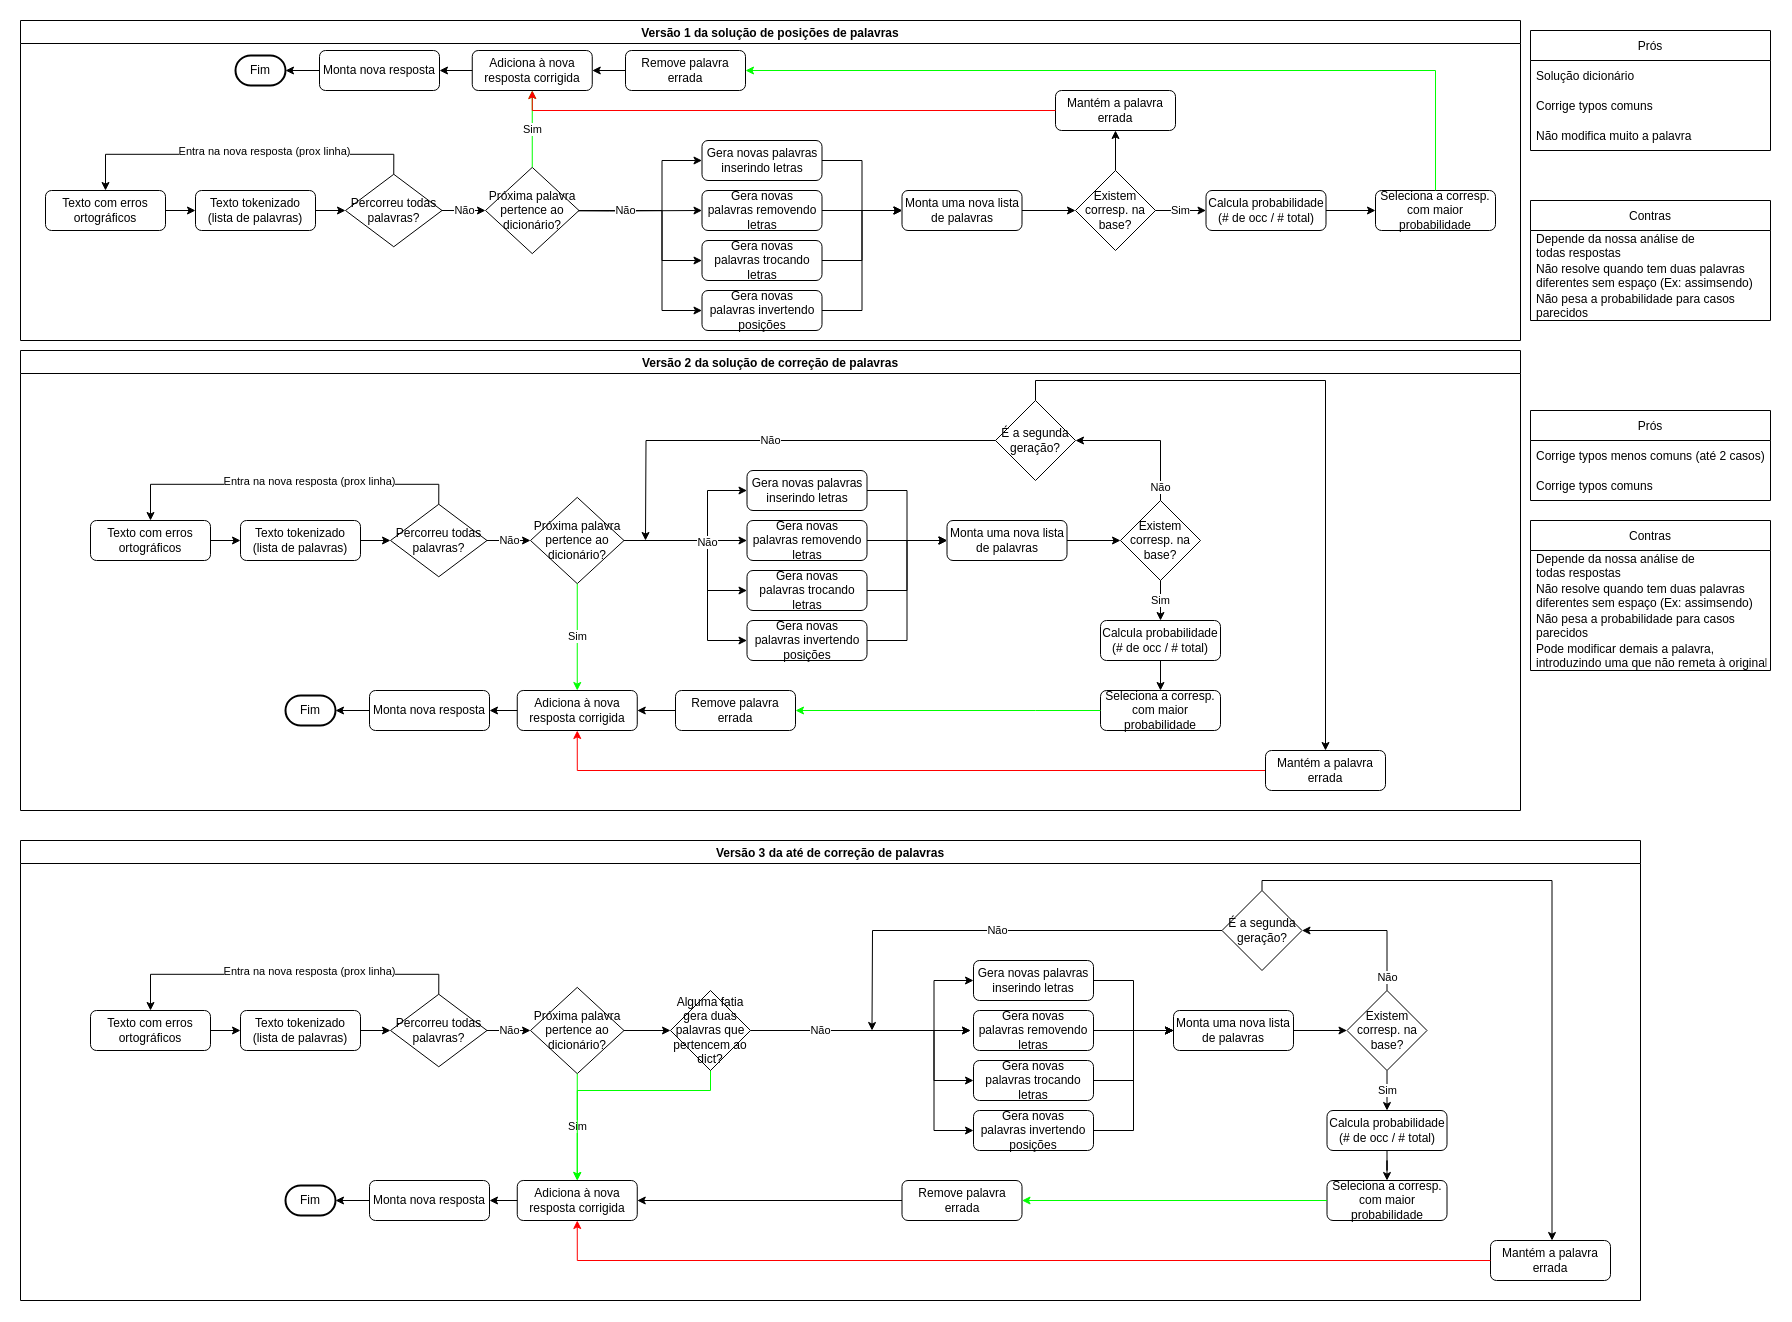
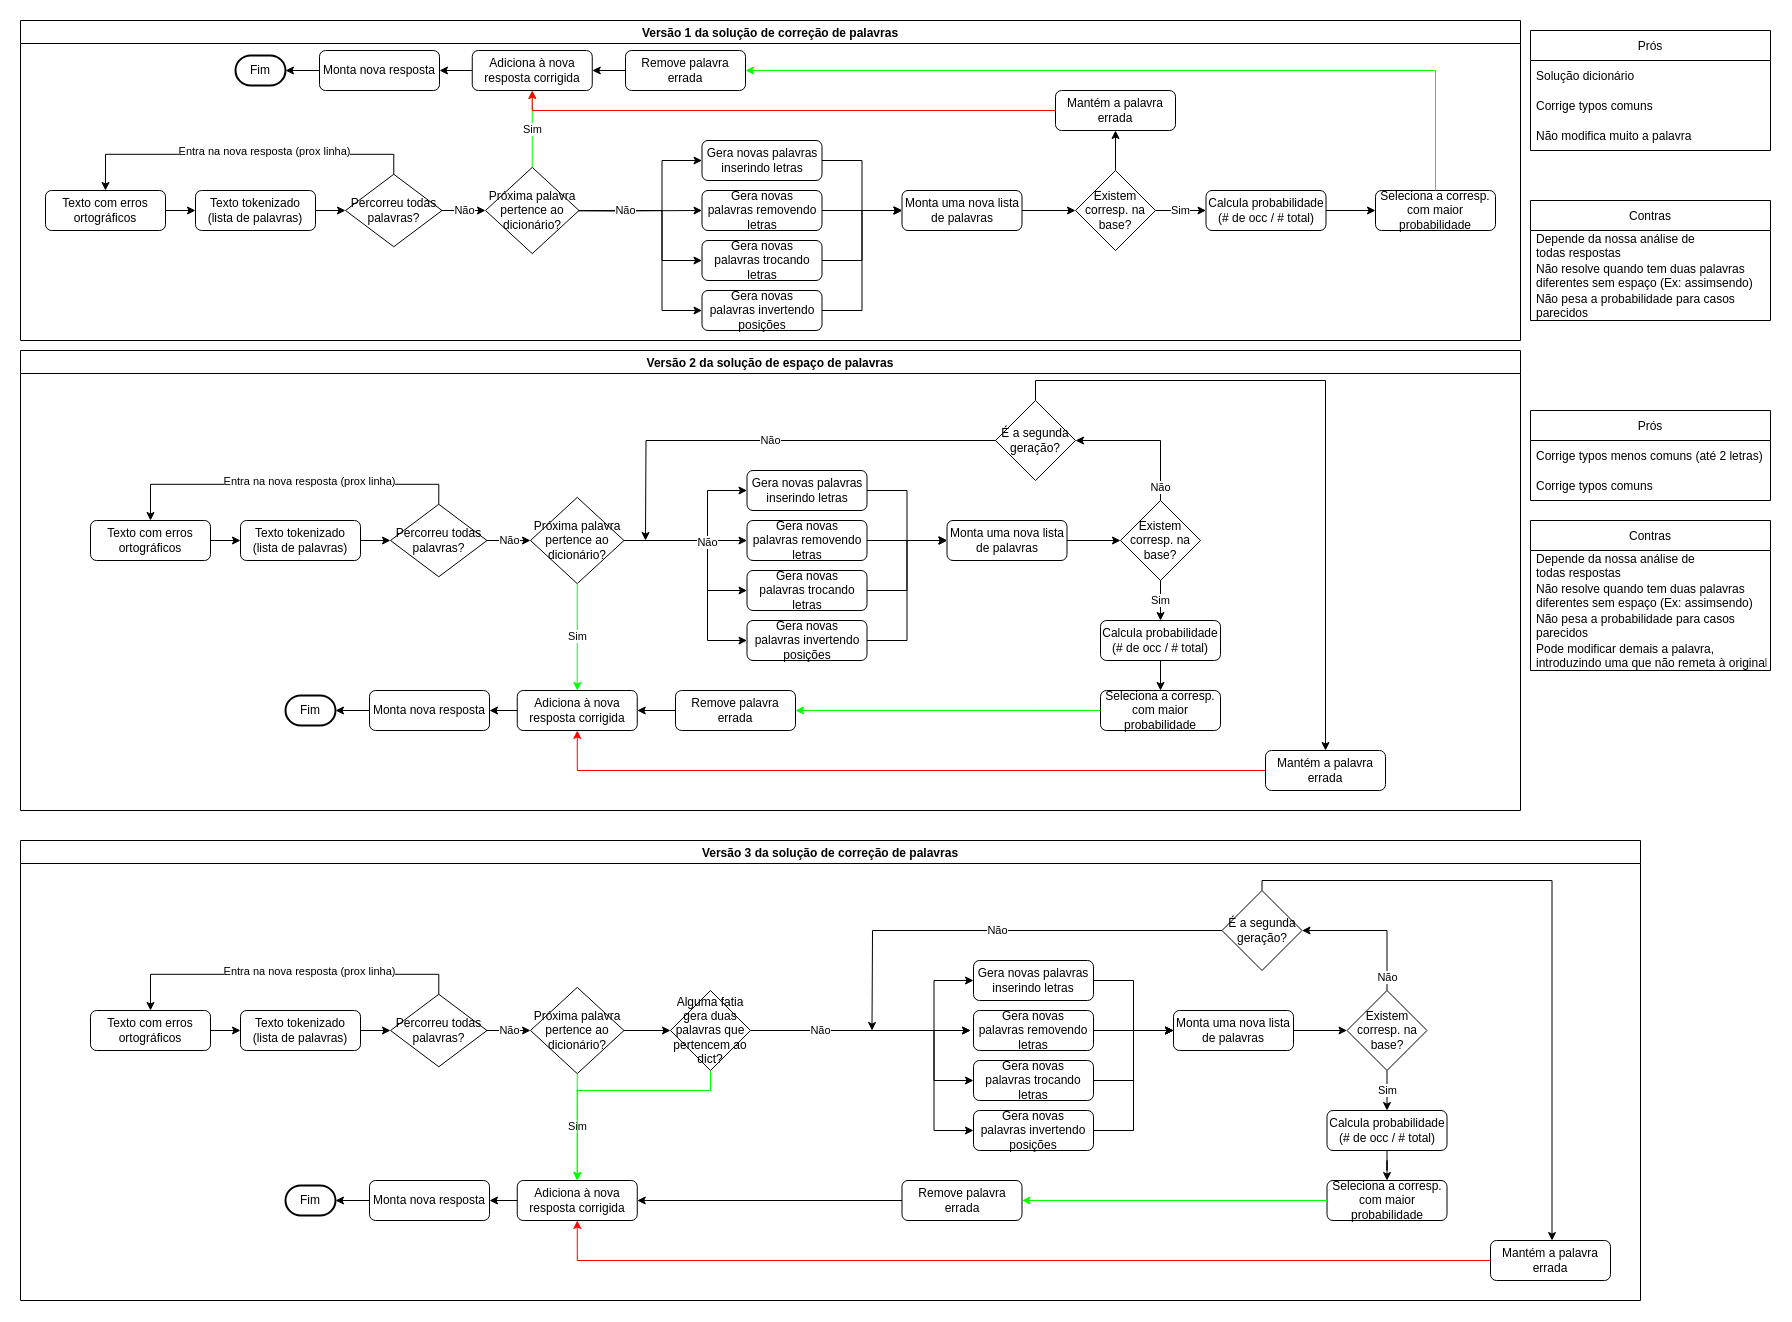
node "Versão 1 da solução de posições de palavras": label "Versão 1 da solução de posições de palavras" -> "Versão 1 da solução de correção de palavras"
node "Versão 2 da solução de correção de palavras": label "Versão 2 da solução de correção de palavras" -> "Versão 2 da solução de espaço de palavras"
node "Corrige typos menos comuns (até 2 casos)": label "Corrige typos menos comuns (até 2 casos)" -> "Corrige typos menos comuns (até 2 letras)"
node "Versão 3 da até de correção de palavras": label "Versão 3 da até de correção de palavras" -> "Versão 3 da solução de correção de palavras"
